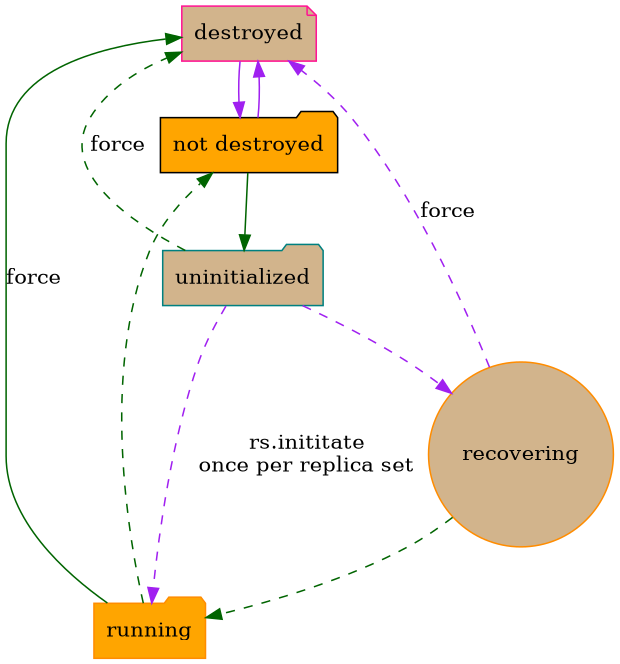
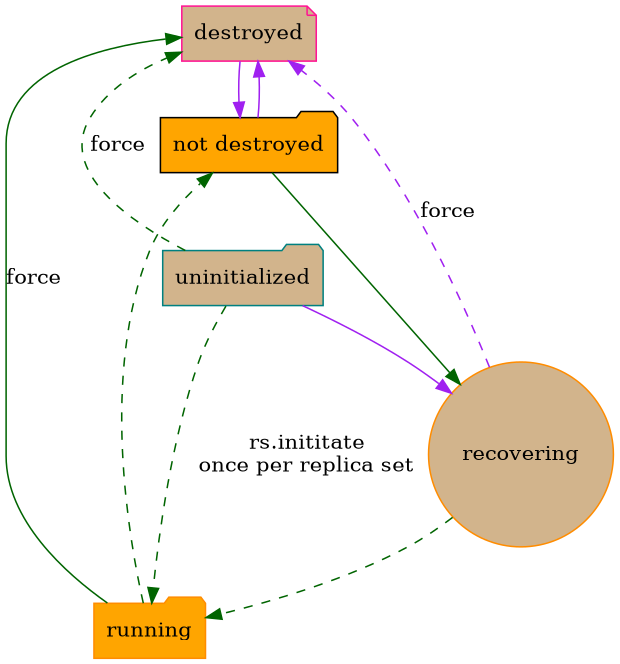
edge "not destroyed" -> "uninitialized": now "not destroyed" -> "recovering"
edge "uninitialized" -> "recovering": style dashed -> solid
edge "uninitialized" -> "running": color purple -> darkgreen
